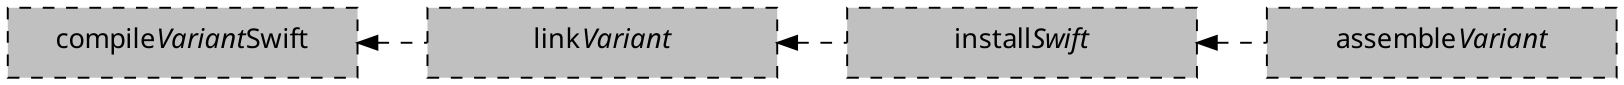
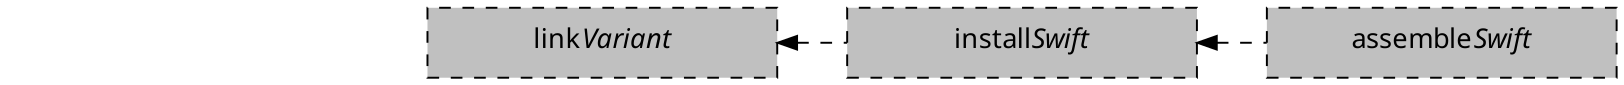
node "assemble": text "Variant" -> "Swift"
node "compile": removed
